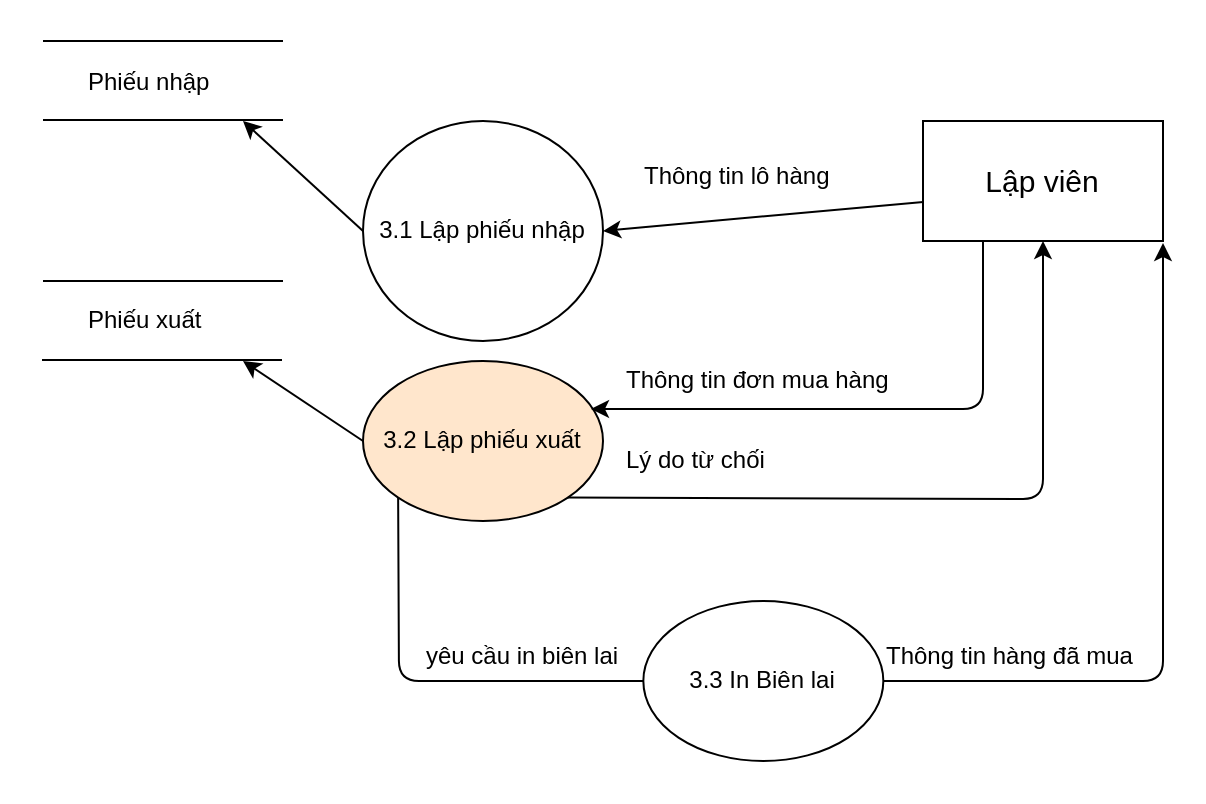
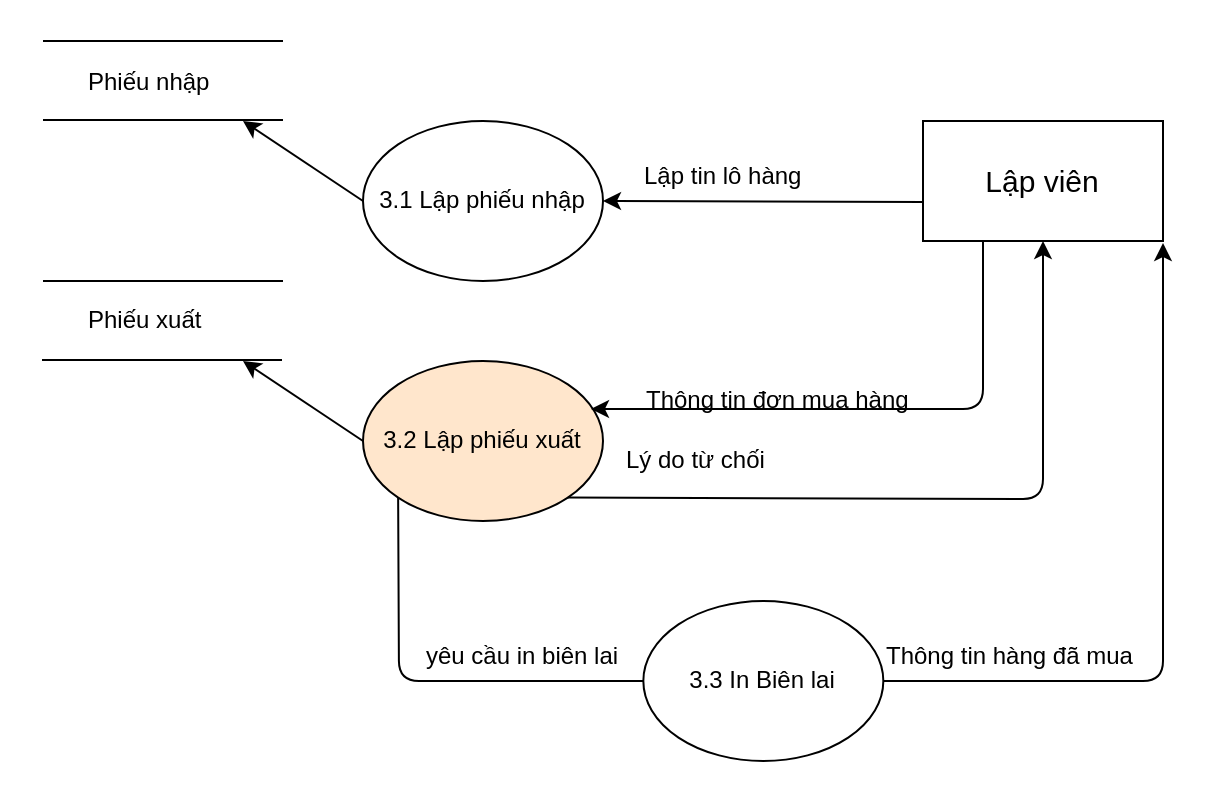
node "Thông tin lô hàng": label "Thông tin lô hàng" -> "Lập tin lô hàng"
node "3.1 Lập phiếu nhập": size 240x220 -> 240x160
node "Thông tin đơn mua hàng": moved (773, 381) -> (793, 401)
